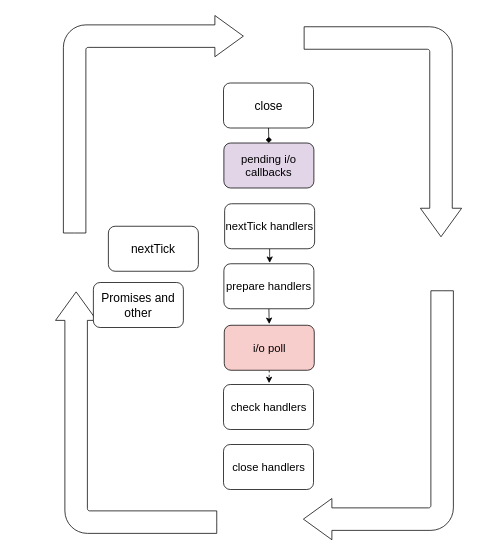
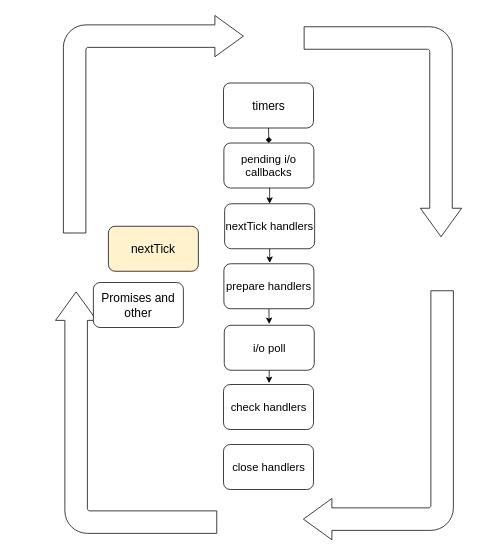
node "close": label "close" -> "timers"
node "pending i/o callbacks": fillcolor #e1d5e7 -> #ffffff
edge "pending i/o callbacks" -> "nextTick handlers": added
node "nextTick": fillcolor #ffffff -> #fff2cc
node "i/o poll": fillcolor #f8cecc -> #ffffff
edge "i/o poll" -> "check handlers": style dashed -> solid
